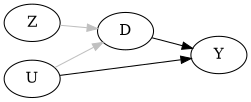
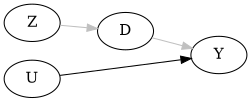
edge "D" -> "Y": color black -> gray
edge "U" -> "D": removed
